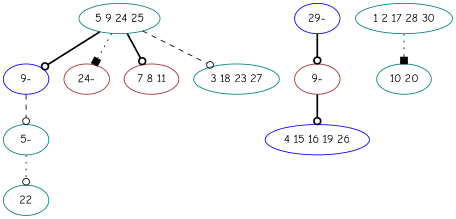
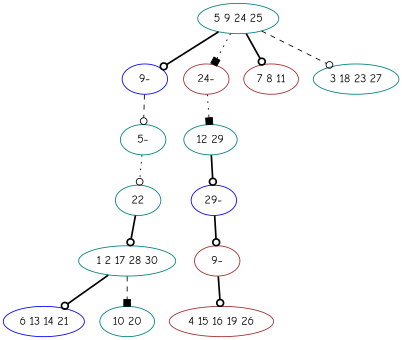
edge "1 2 17 28 30" -> "10 20": style dotted -> dashed
node "12 29": added
node "4 15 16 19 26": color blue -> brown
edge "22" -> "1 2 17 28 30": added
node "6 13 14 21": added
